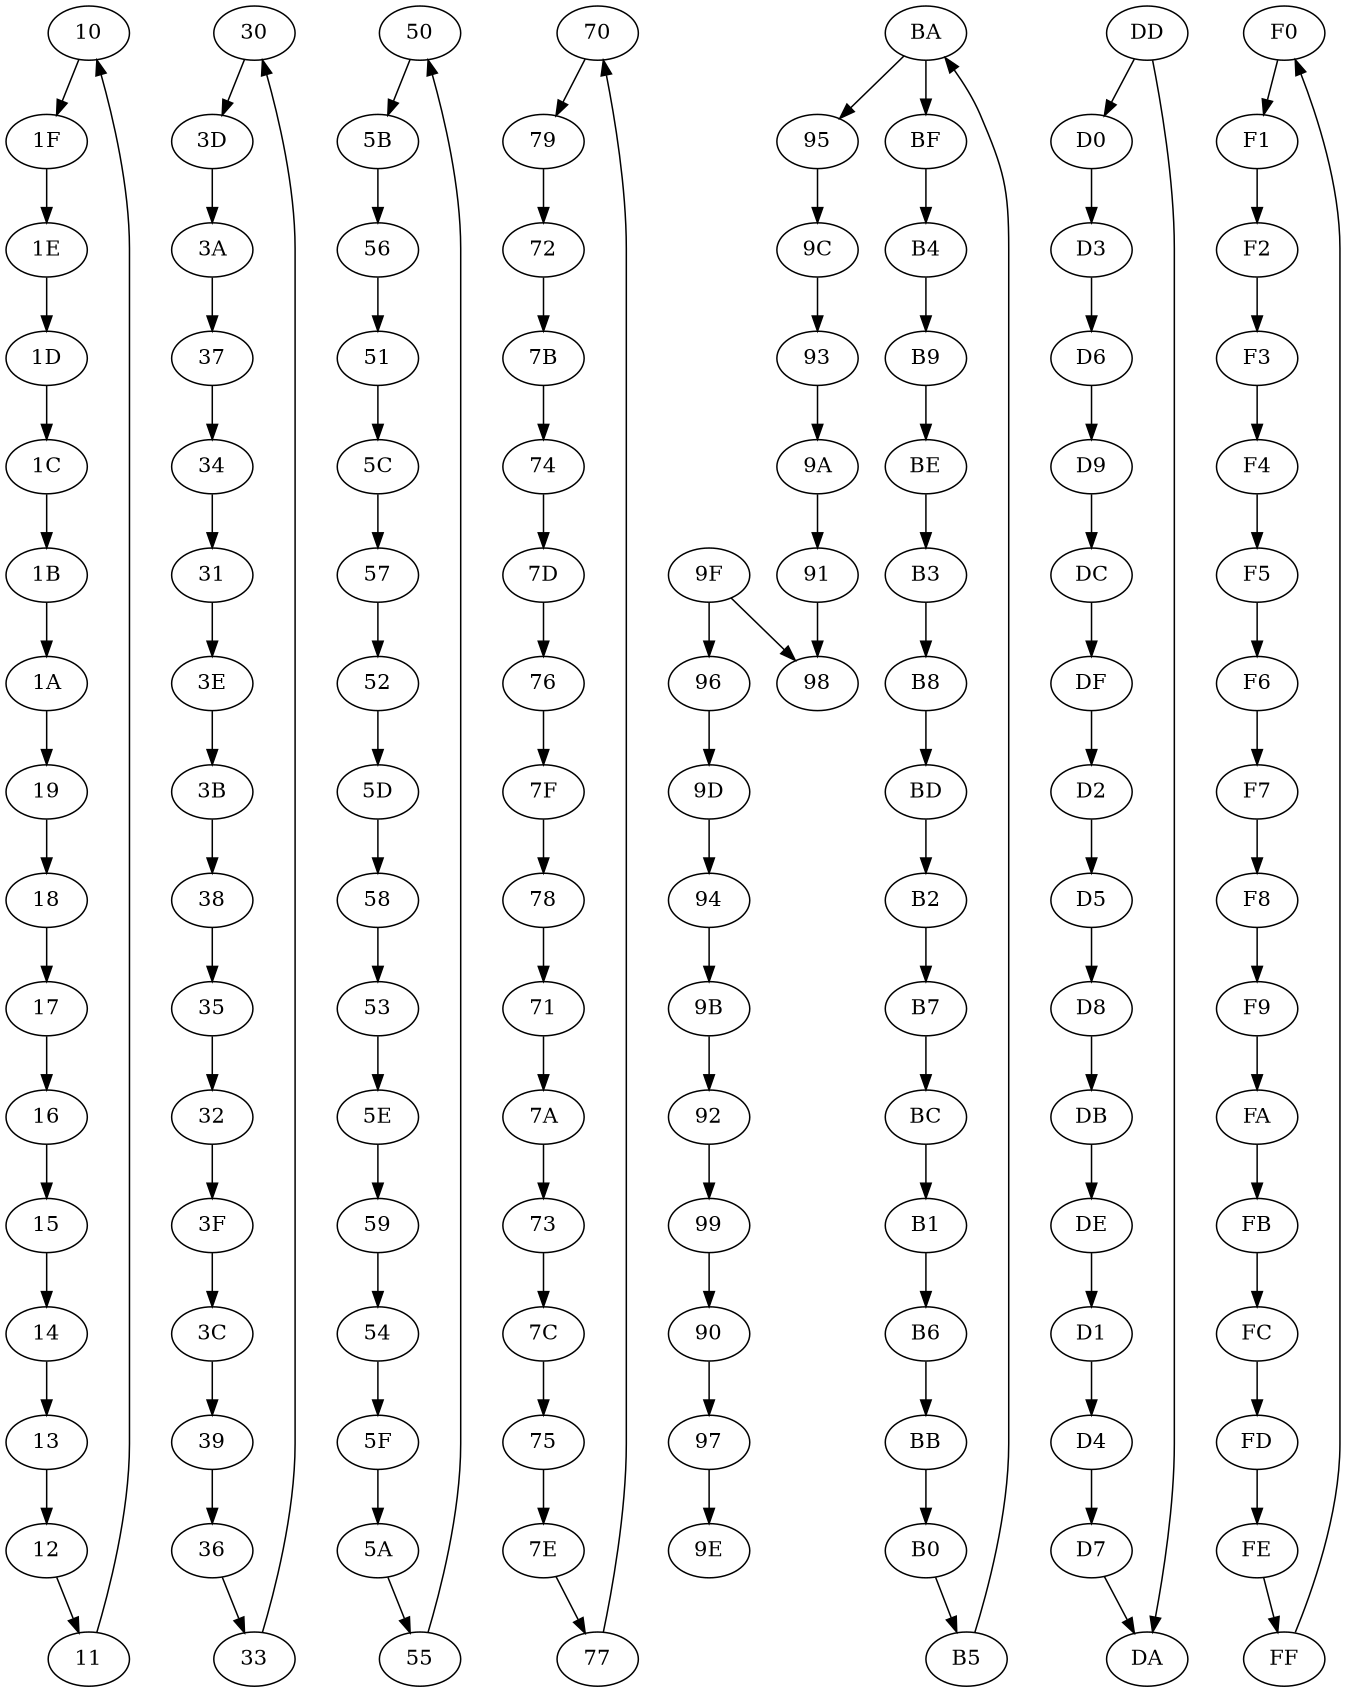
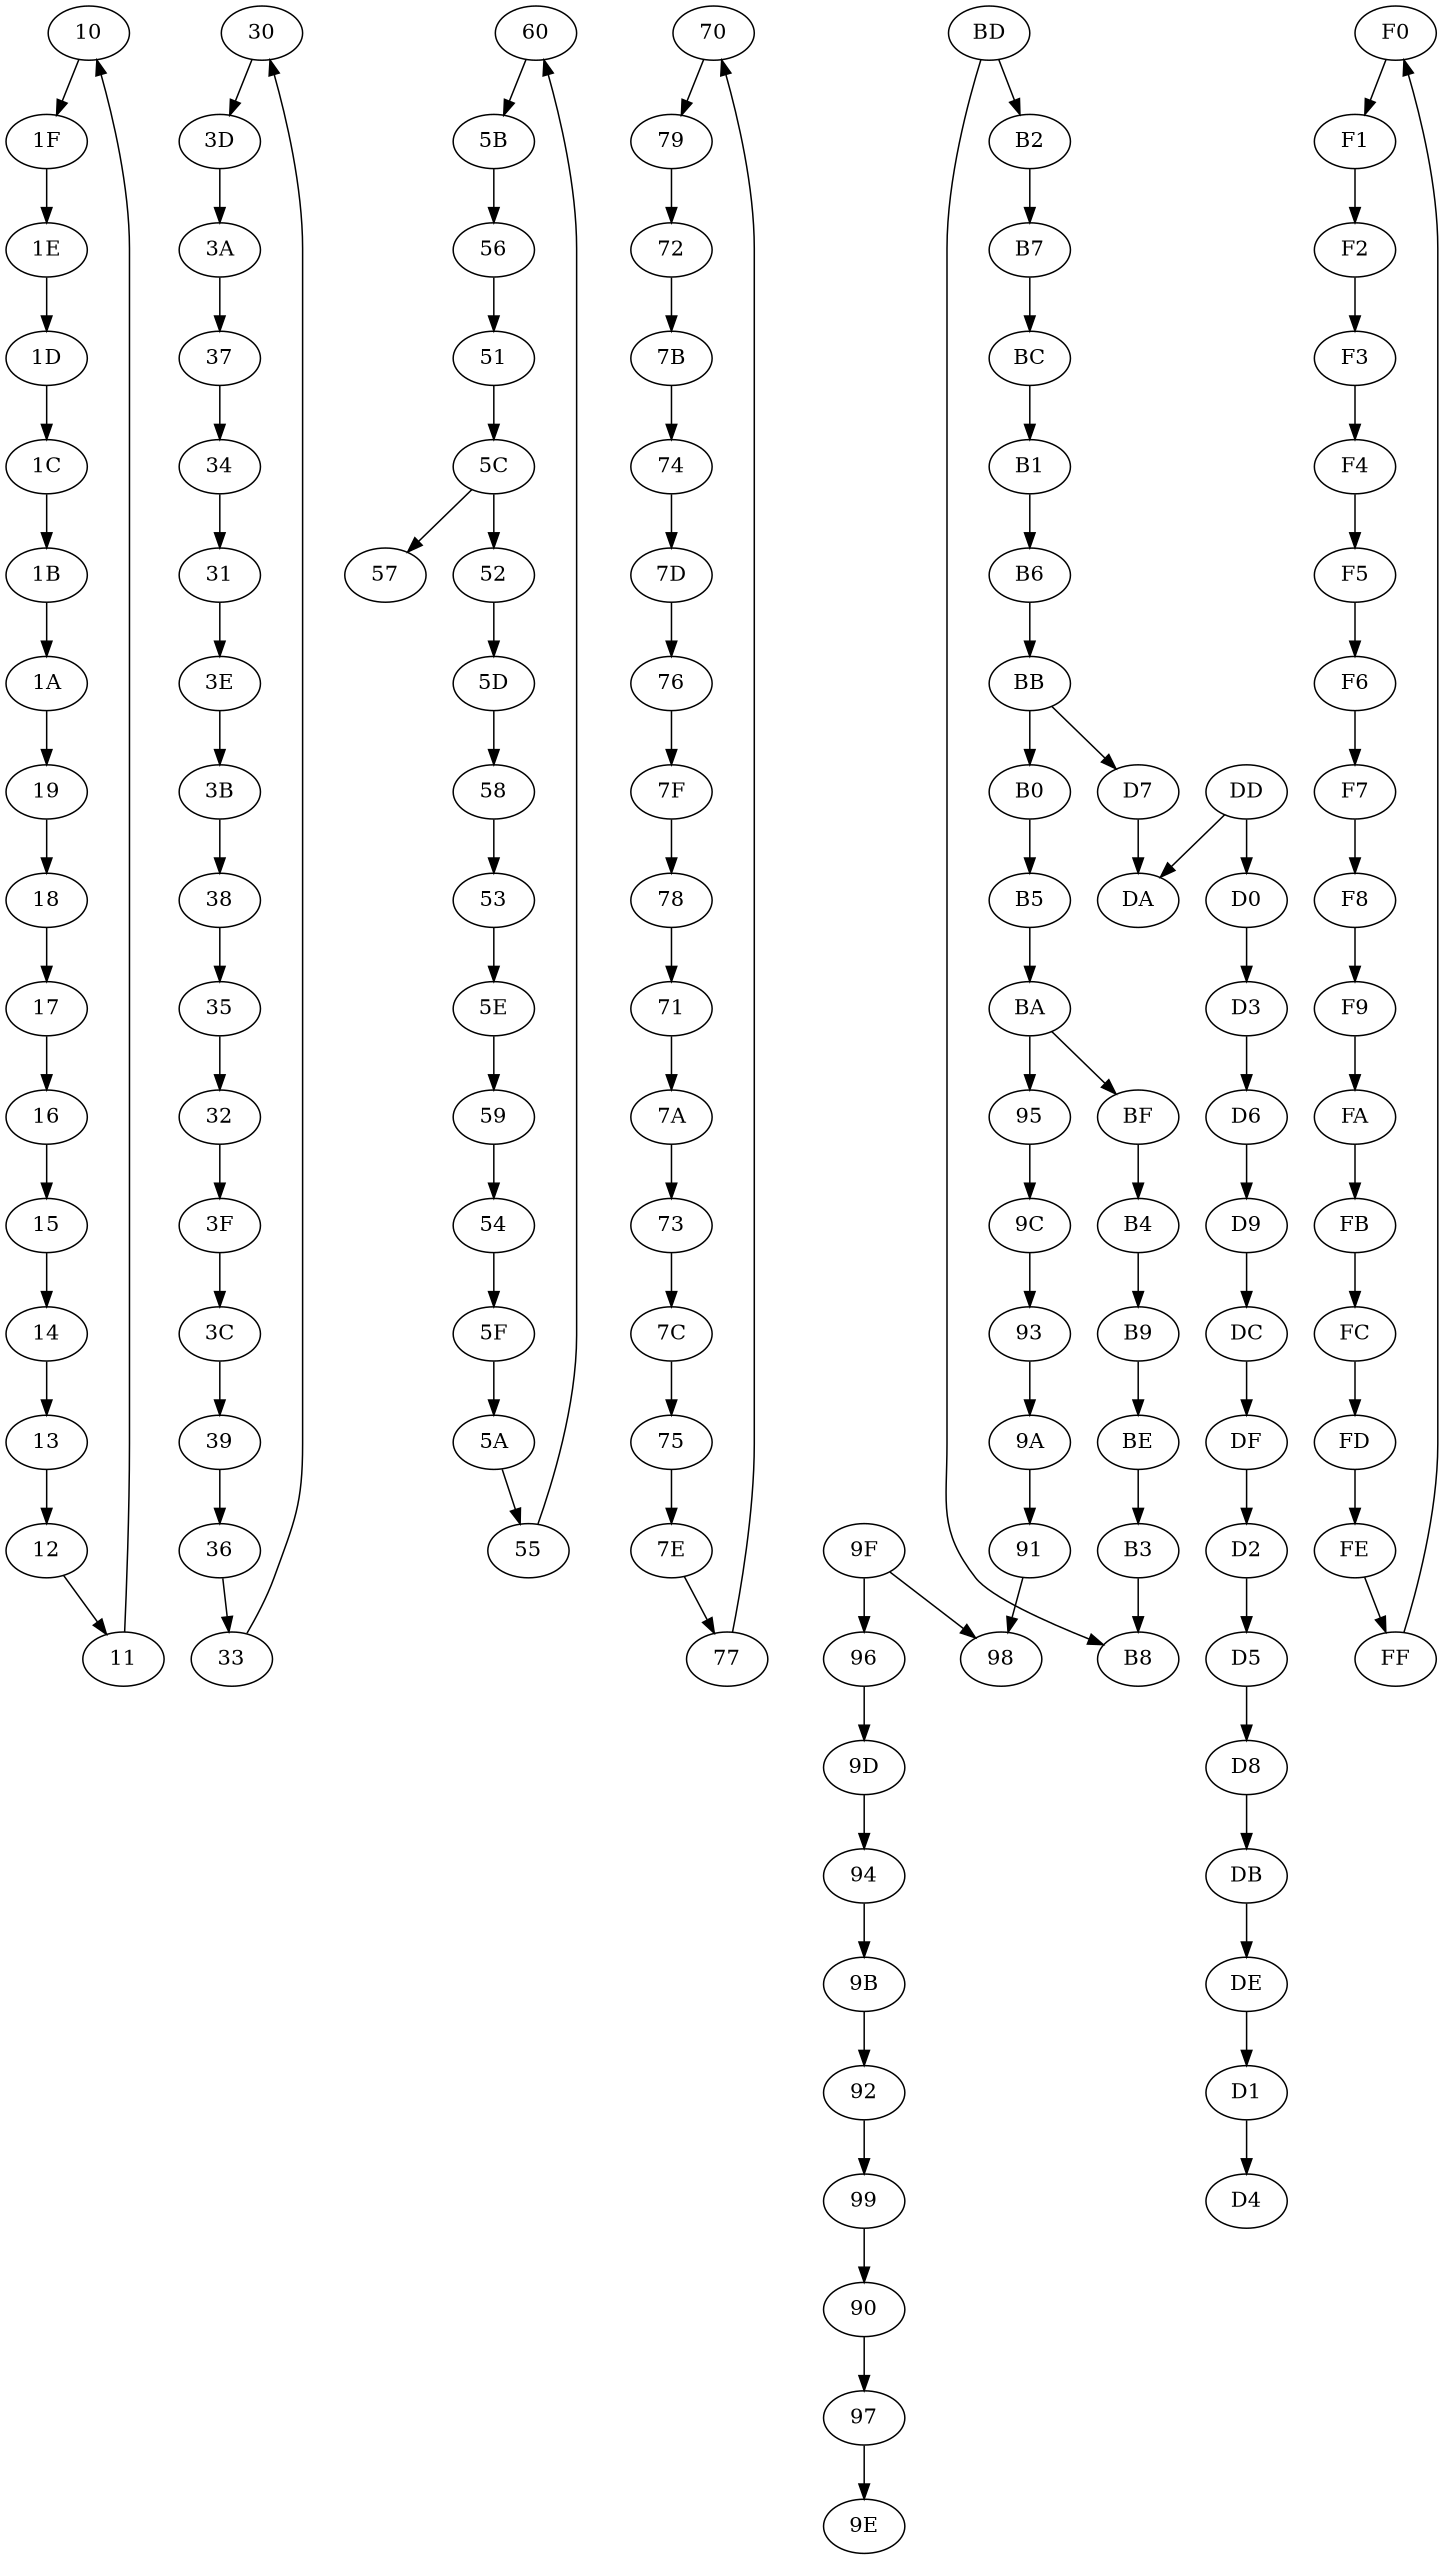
node "50": label "50" -> "60"
edge "57" -> "52": now "5C" -> "52"
edge "B8" -> "BD": reversed
edge "D4" -> "D7": now "BB" -> "D7"
